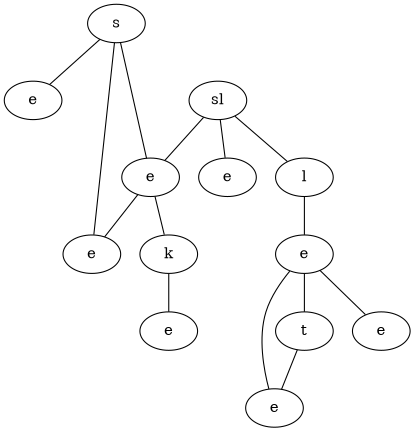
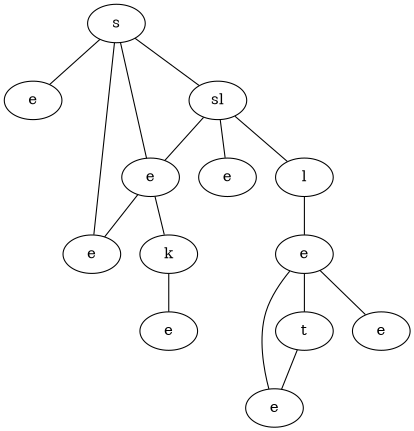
edge "s" -- "sl": added
